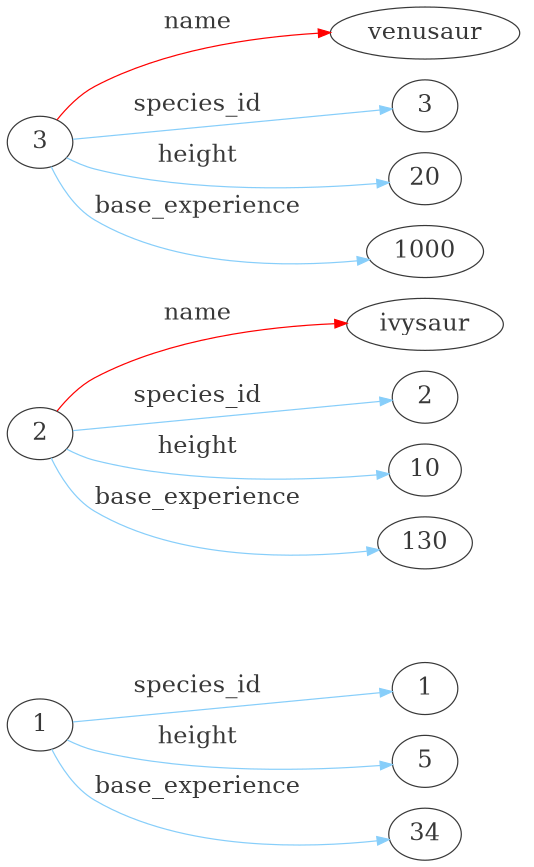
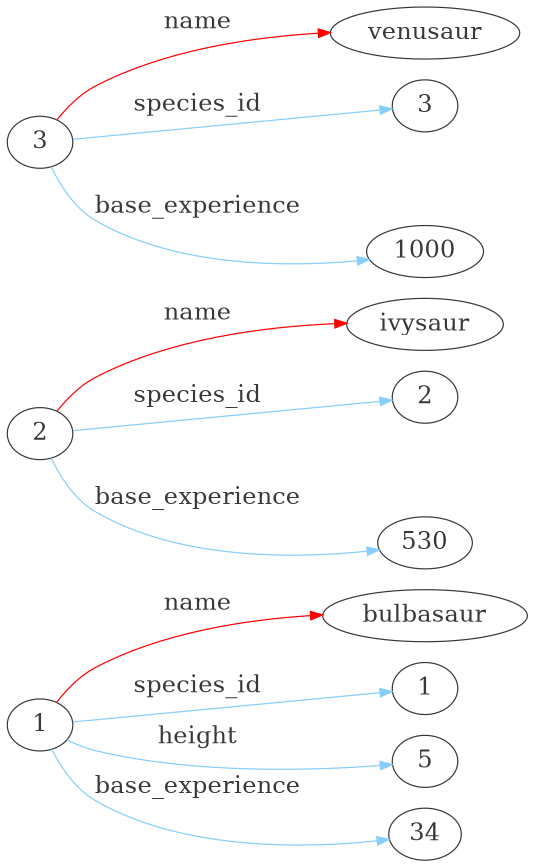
node "20": removed
node "10": removed
node "130": label "130" -> "530"
node "bulbasaur": added
